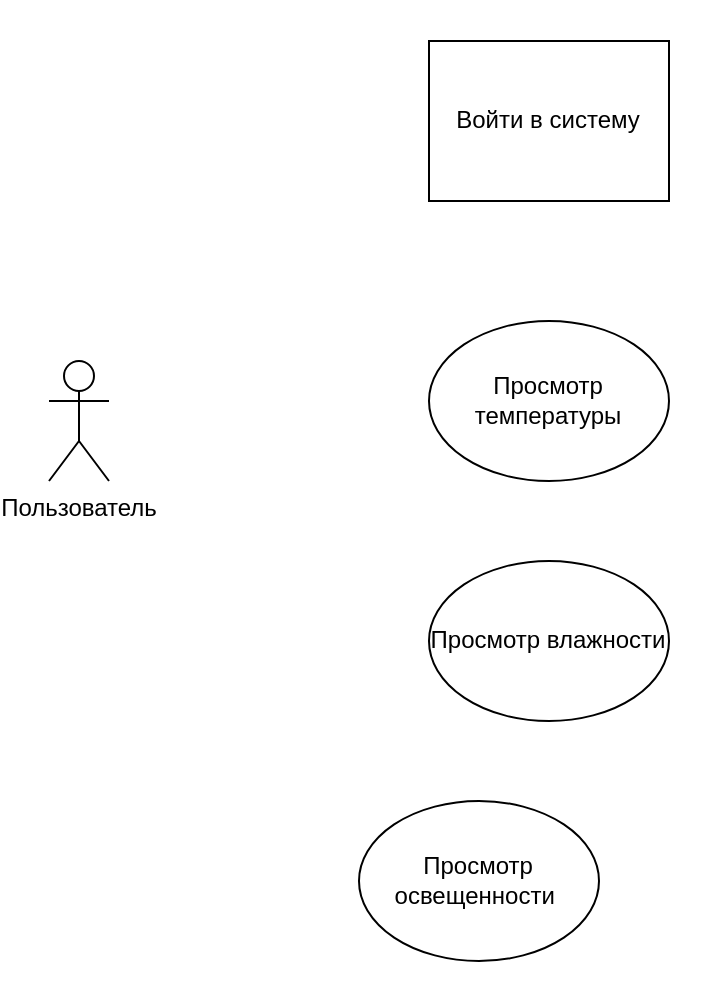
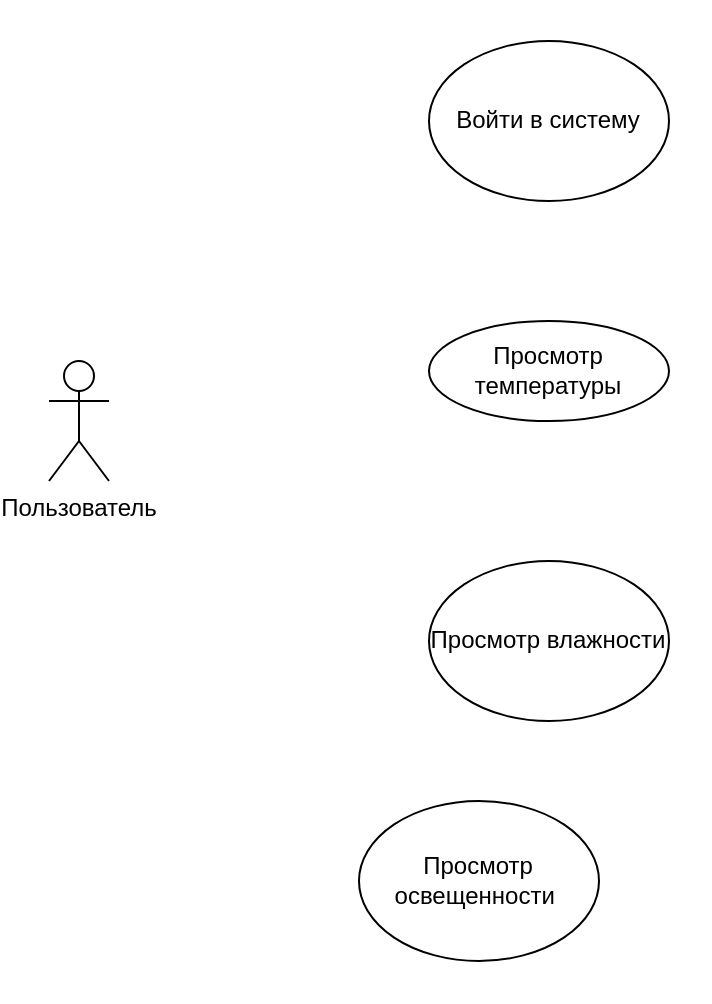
node "Войти в систему": shape rectangle -> ellipse
node "Просмотр температуры": size 240x160 -> 240x100
